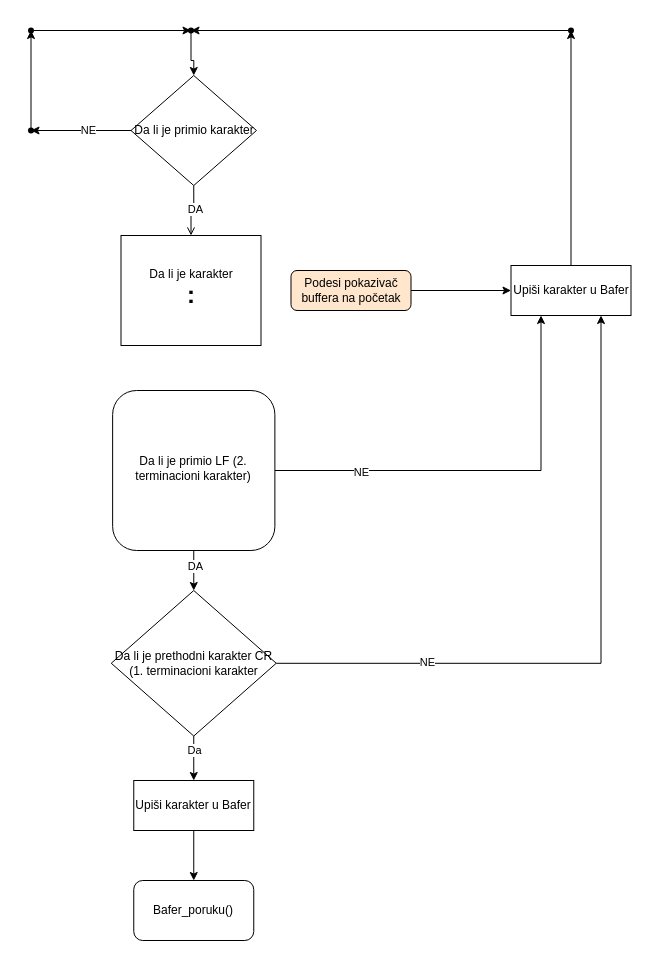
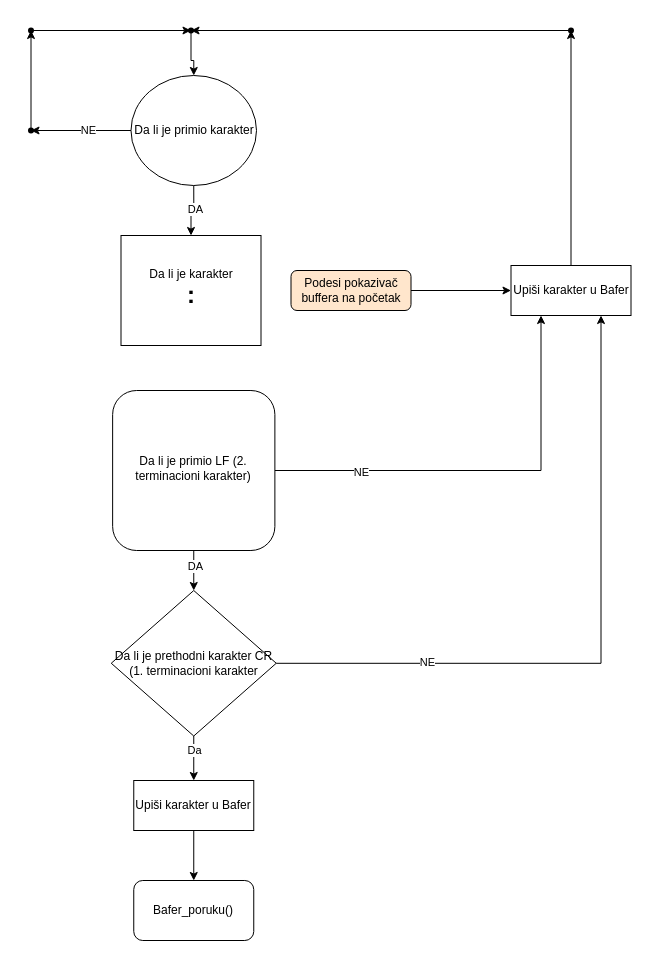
node "Da li je primio karakter": shape diamond -> ellipse
edge "Da li je primio karakter" -> "Da li je karakter :": arrowhead open -> classic
